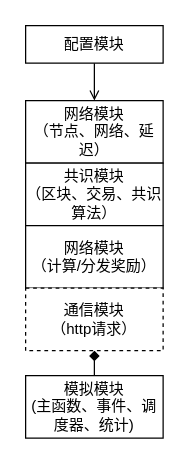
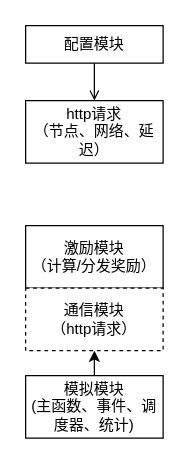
node "网络模块 （节点、网络、延迟）": label "网络模块 （节点、网络、延迟）" -> "http请求 （节点、网络、延迟）"
node "共识模块 （区块、交易、共识算法）": removed
node "网络模块 （计算/分发奖励）": label "网络模块 （计算/分发奖励）" -> "激励模块 （计算/分发奖励）"
edge "模拟模块 (主函数、事件、调度器、统计)" -> "通信模块（http请求）": arrowhead diamond -> classic
